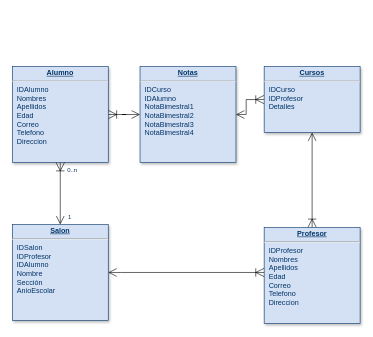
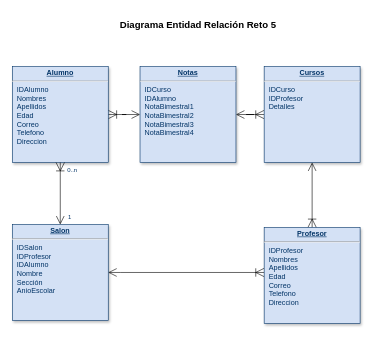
node "Diagrama Entidad Relación Reto 5": added
node "Cursos IDCurso IDProfesor Detalles": size 96x66 -> 96x96
